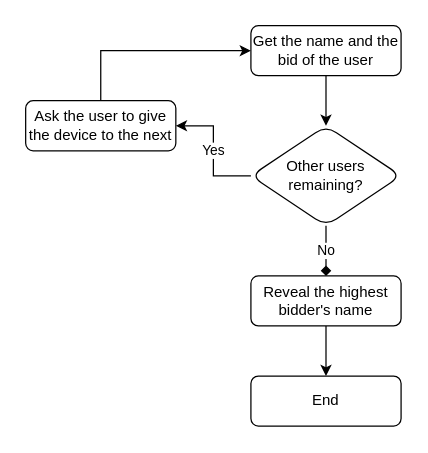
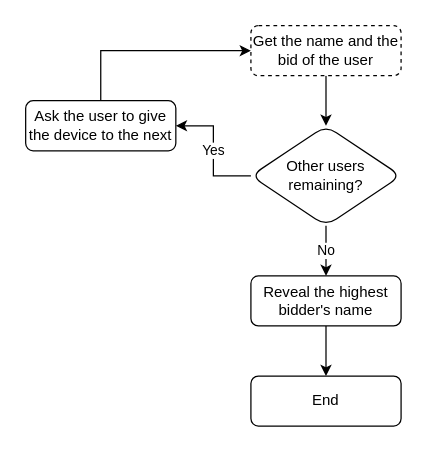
node "Get the name and the bid of the user": style solid -> dashed
edge "Other users remaining?" -> "Reveal the highest bidder's name": arrowhead diamond -> classic
